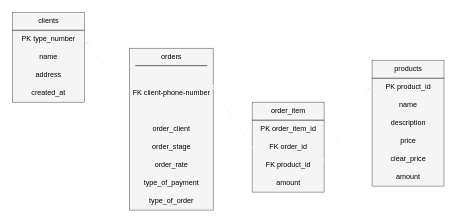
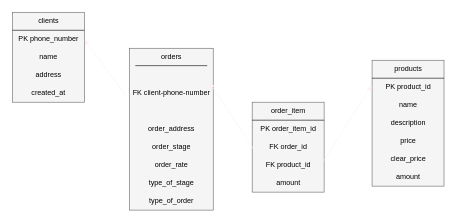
node "PK type_number": label "PK type_number" -> "PK phone_number"
node "order_client": label "order_client" -> "order_address"
node "type_of_payment": label "type_of_payment" -> "type_of_stage"
